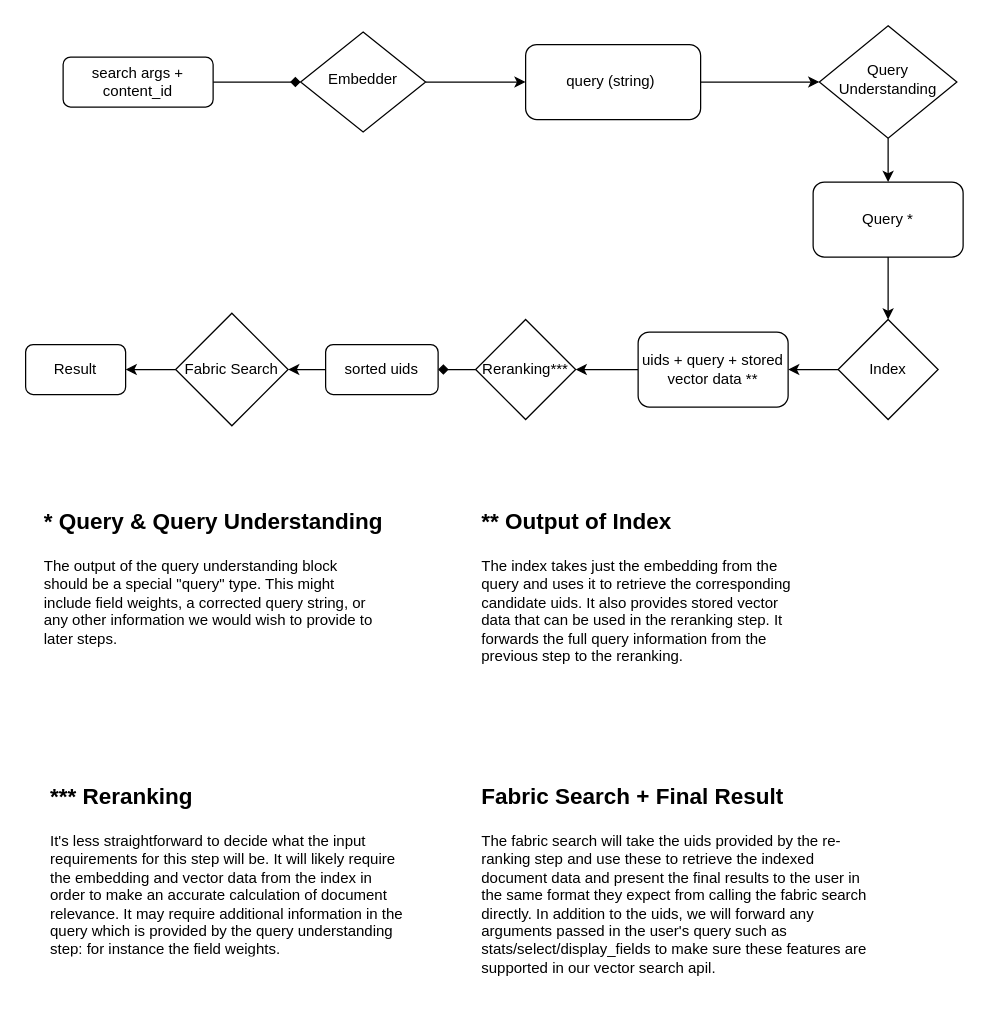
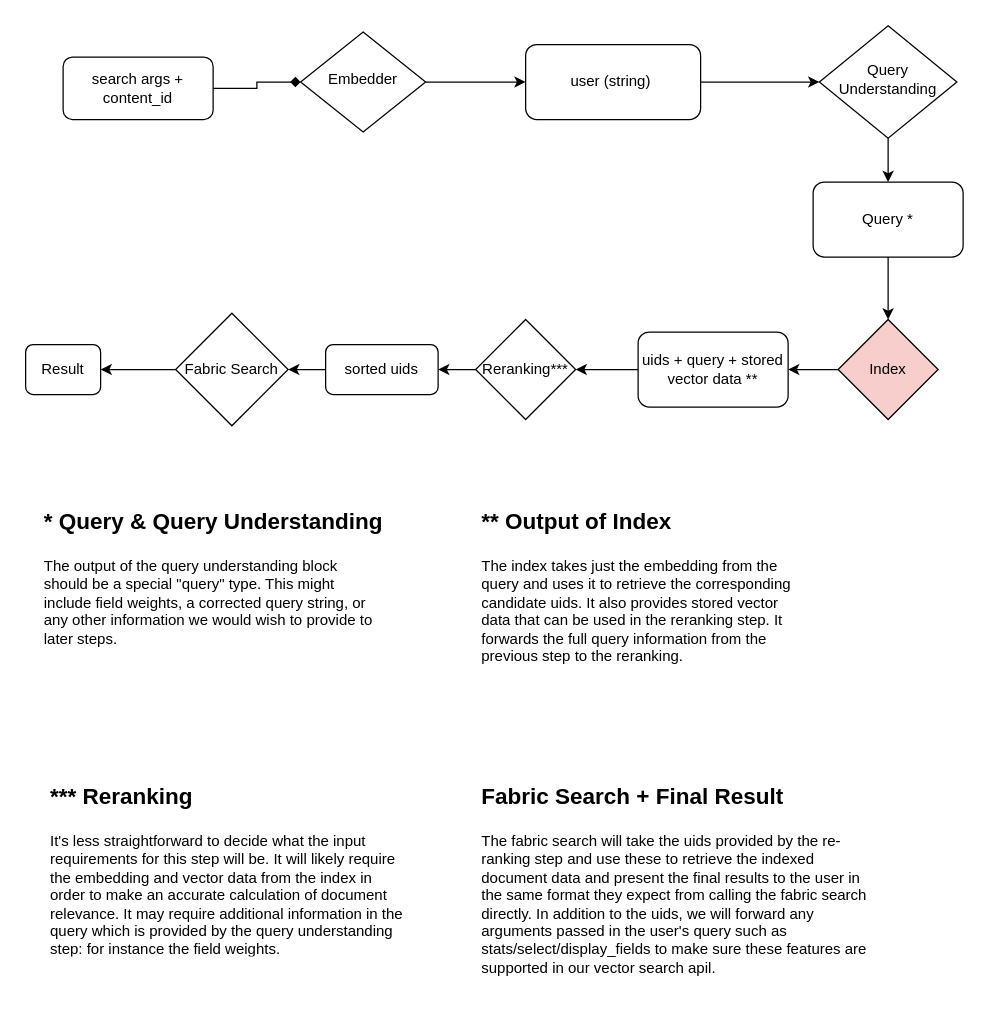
node "search args + content_id": size 150x50 -> 150x63
node "query (string)": label "query (string)" -> "user (string)"
node "Result": size 100x50 -> 75x50
edge "Reranking***" -> "sorted uids": arrowhead diamond -> classic
node "Index": fillcolor #ffffff -> #f8cecc
